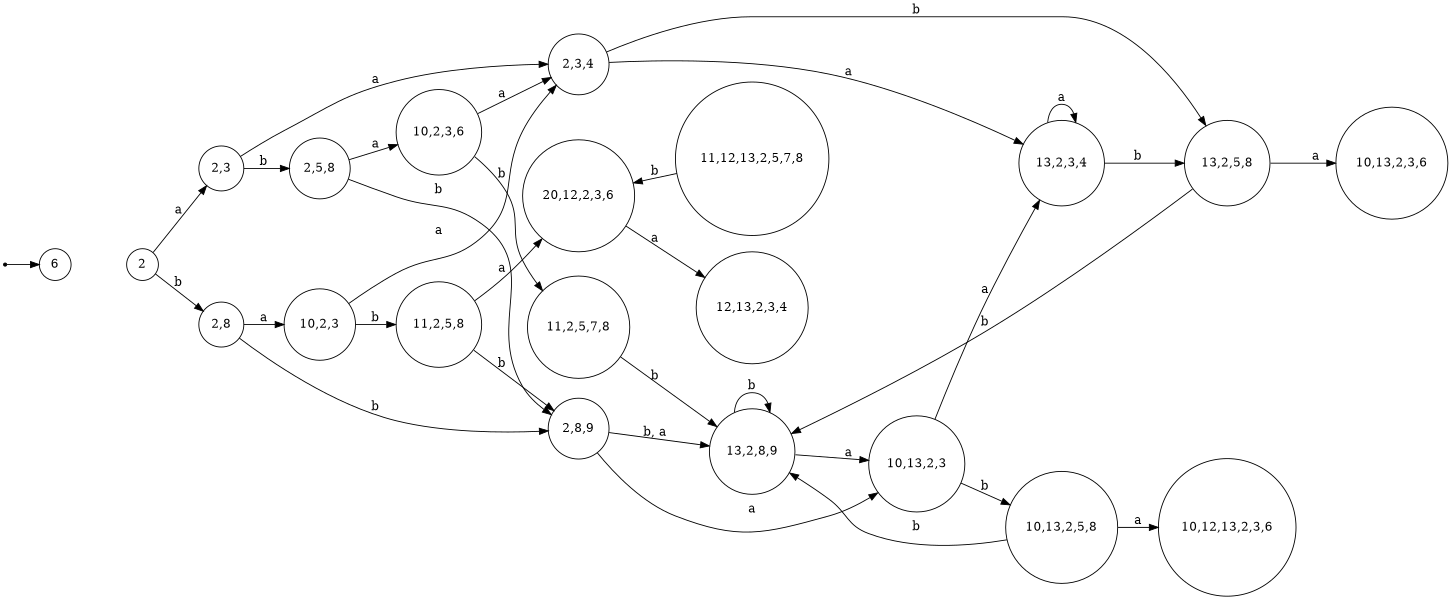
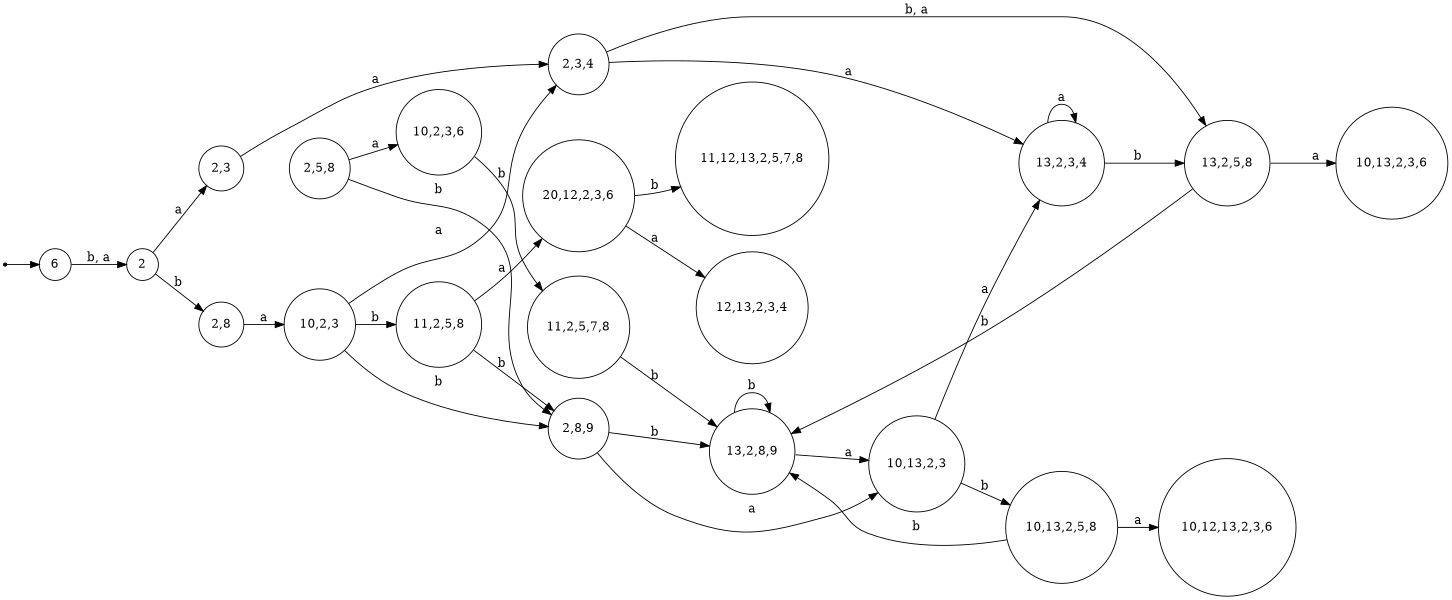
edge "2,3,4" -> "13,2,5,8": label "b" -> "b, a"
edge "10,2,3,6" -> "2,3,4": removed, label "a"
edge "2,3" -> "2,5,8": removed, label "b"
edge "11,12,13,2,5,7,8" -> "20,12,2,3,6": reversed
edge "6" -> "2": added, label "b, a"
edge "2,8" -> "2,8,9": now "10,2,3" -> "2,8,9"
edge "2,8,9" -> "13,2,8,9": label "b, a" -> "b"
